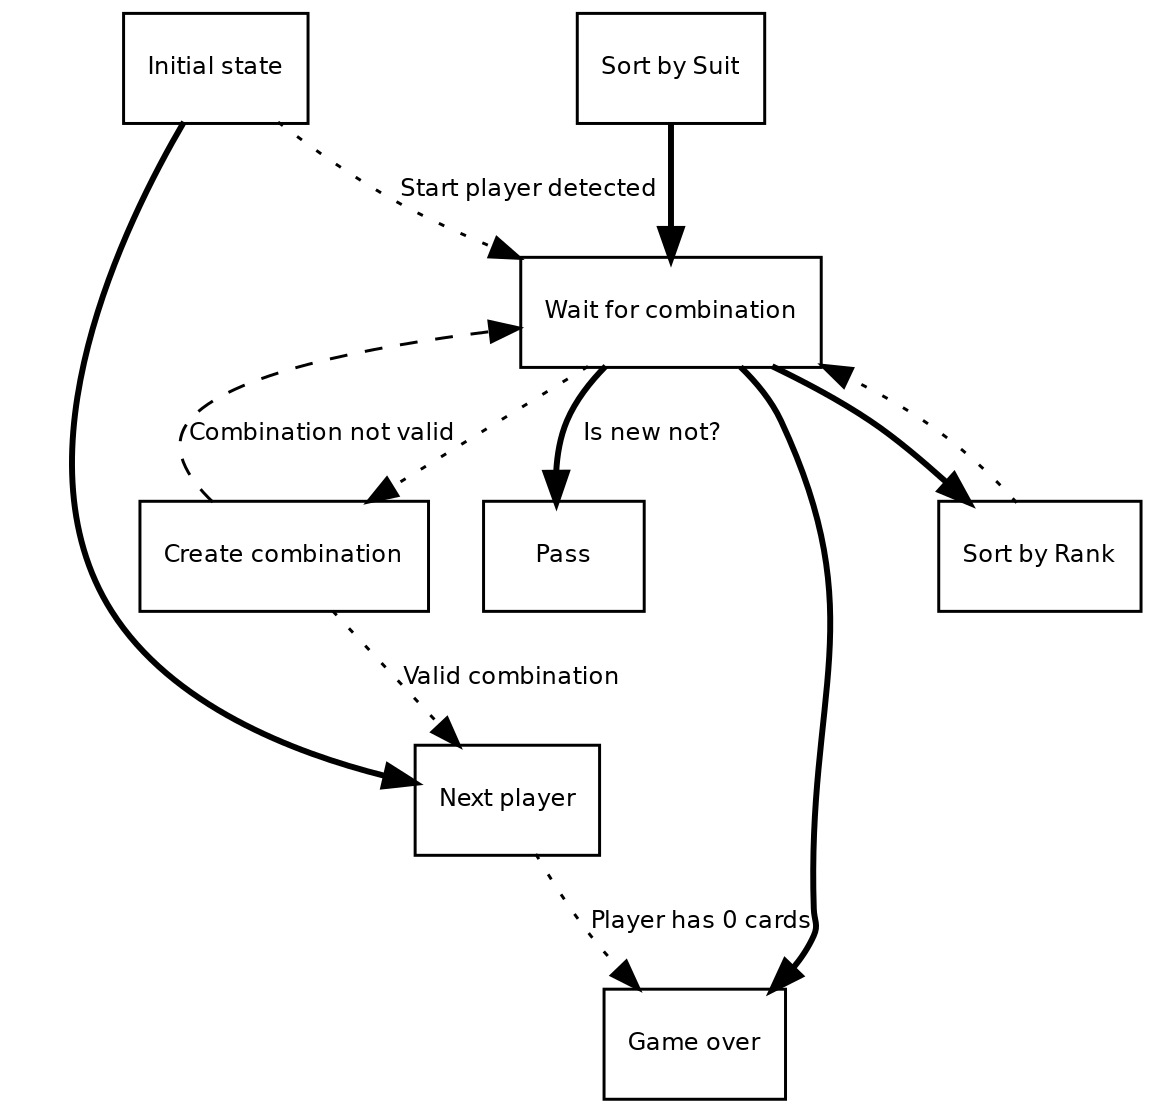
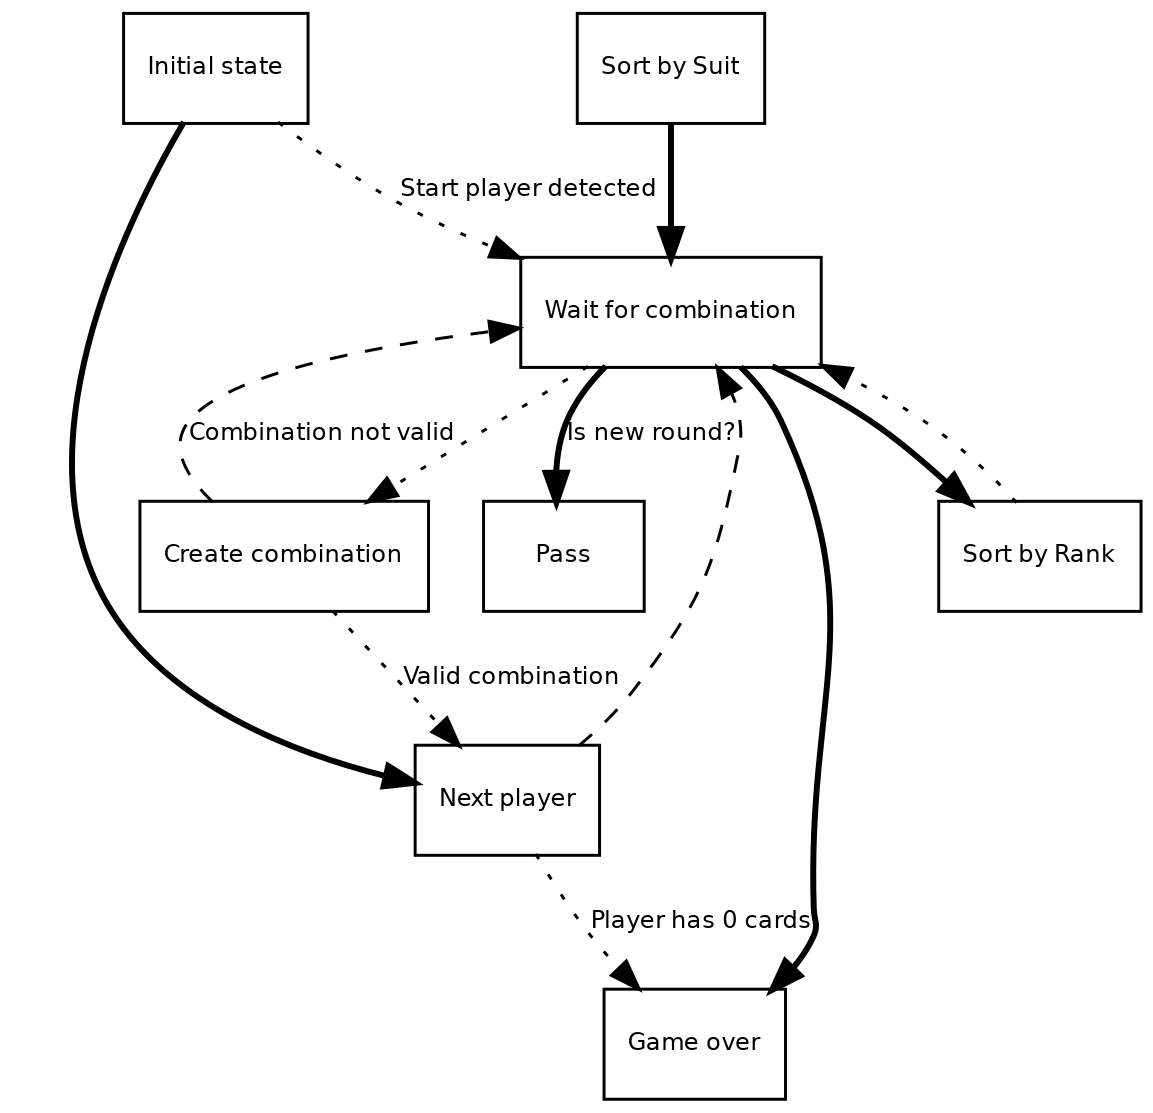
edge "Wait for combination" -> "Pass": label "Is new not?" -> "Is new round?"
edge "Next player" -> "Wait for combination": added
